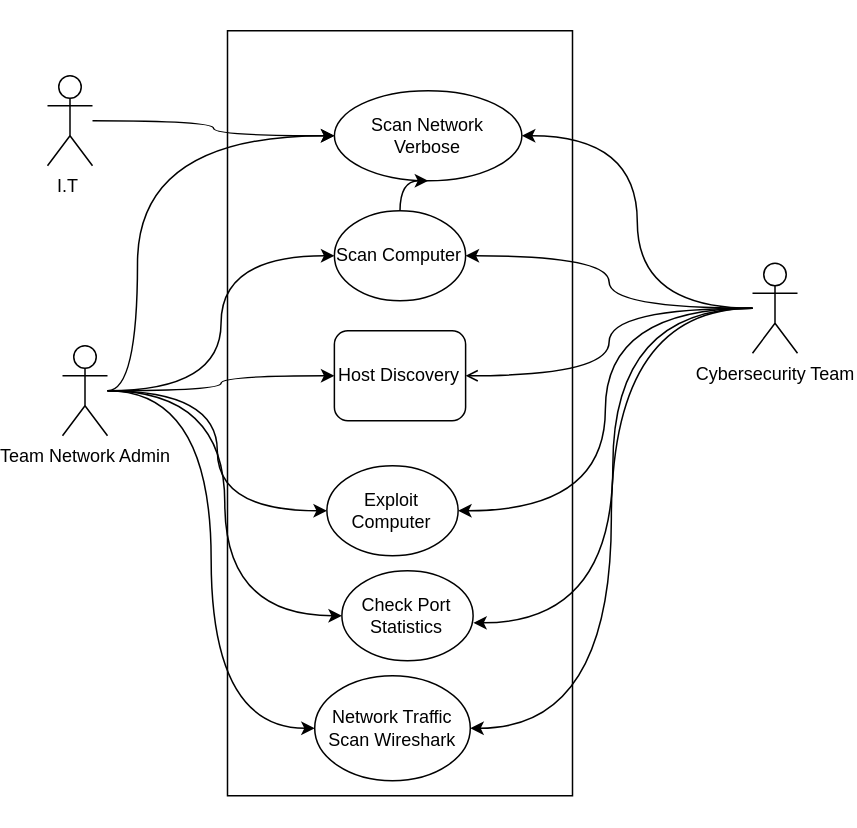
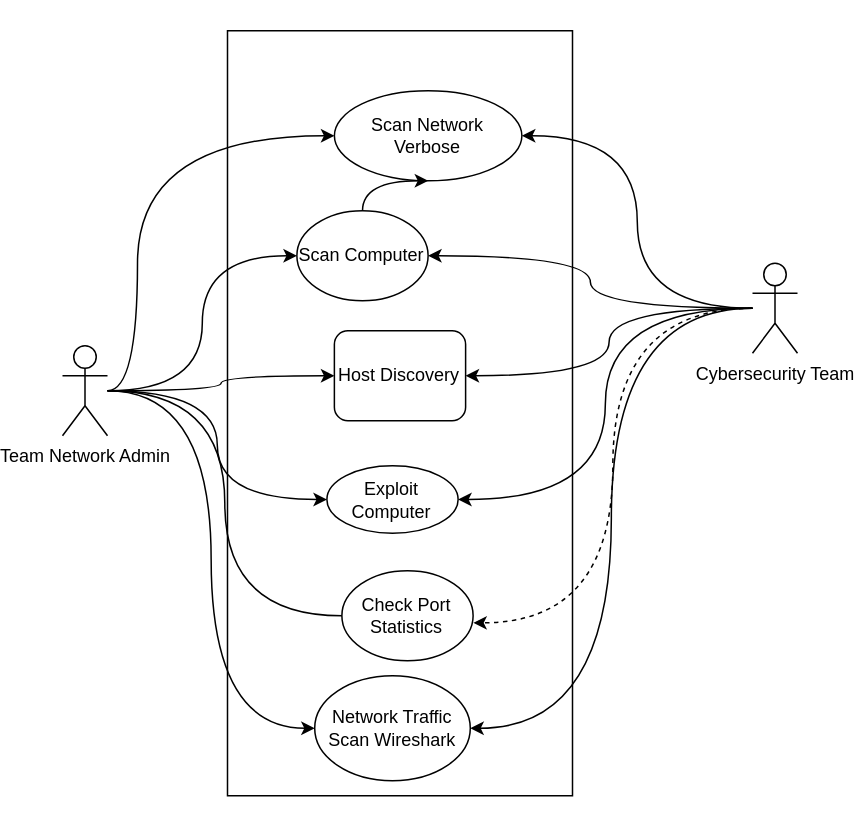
node "I.T": removed
edge "I.T" -> "Scan Network Verbose": removed
node "Scan Computer": moved (400, 256) -> (362, 256)
edge "Cybersecurity Team" -> "Host Discovery": arrowhead open -> classic
node "Exploit Computer": size 131x90 -> 131x68
edge "Cybersecurity Team" -> "Check Port Statistics": style solid -> dashed
edge "Team Network Admin" -> "Check Port Statistics": arrowhead classic -> none
